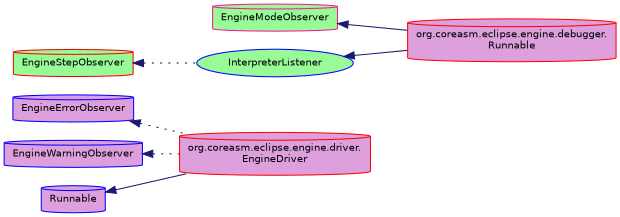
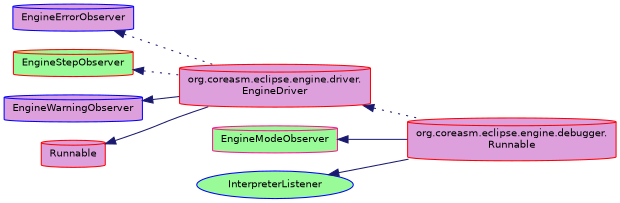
edge "InterpreterListener" -> "EngineStepObserver": now "org.coreasm.eclipse.engine.driver. EngineDriver" -> "EngineStepObserver"
edge "org.coreasm.eclipse.engine.debugger. Runnable" -> "org.coreasm.eclipse.engine.driver. EngineDriver": added
edge "org.coreasm.eclipse.engine.driver. EngineDriver" -> "EngineWarningObserver": style dotted -> solid
node "Runnable": color blue -> red
